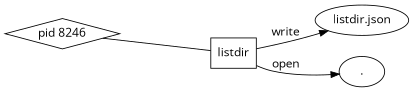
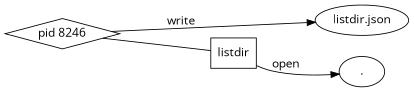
edge "listdir" -> "listdir.json": now "pid 8246" -> "listdir.json"
